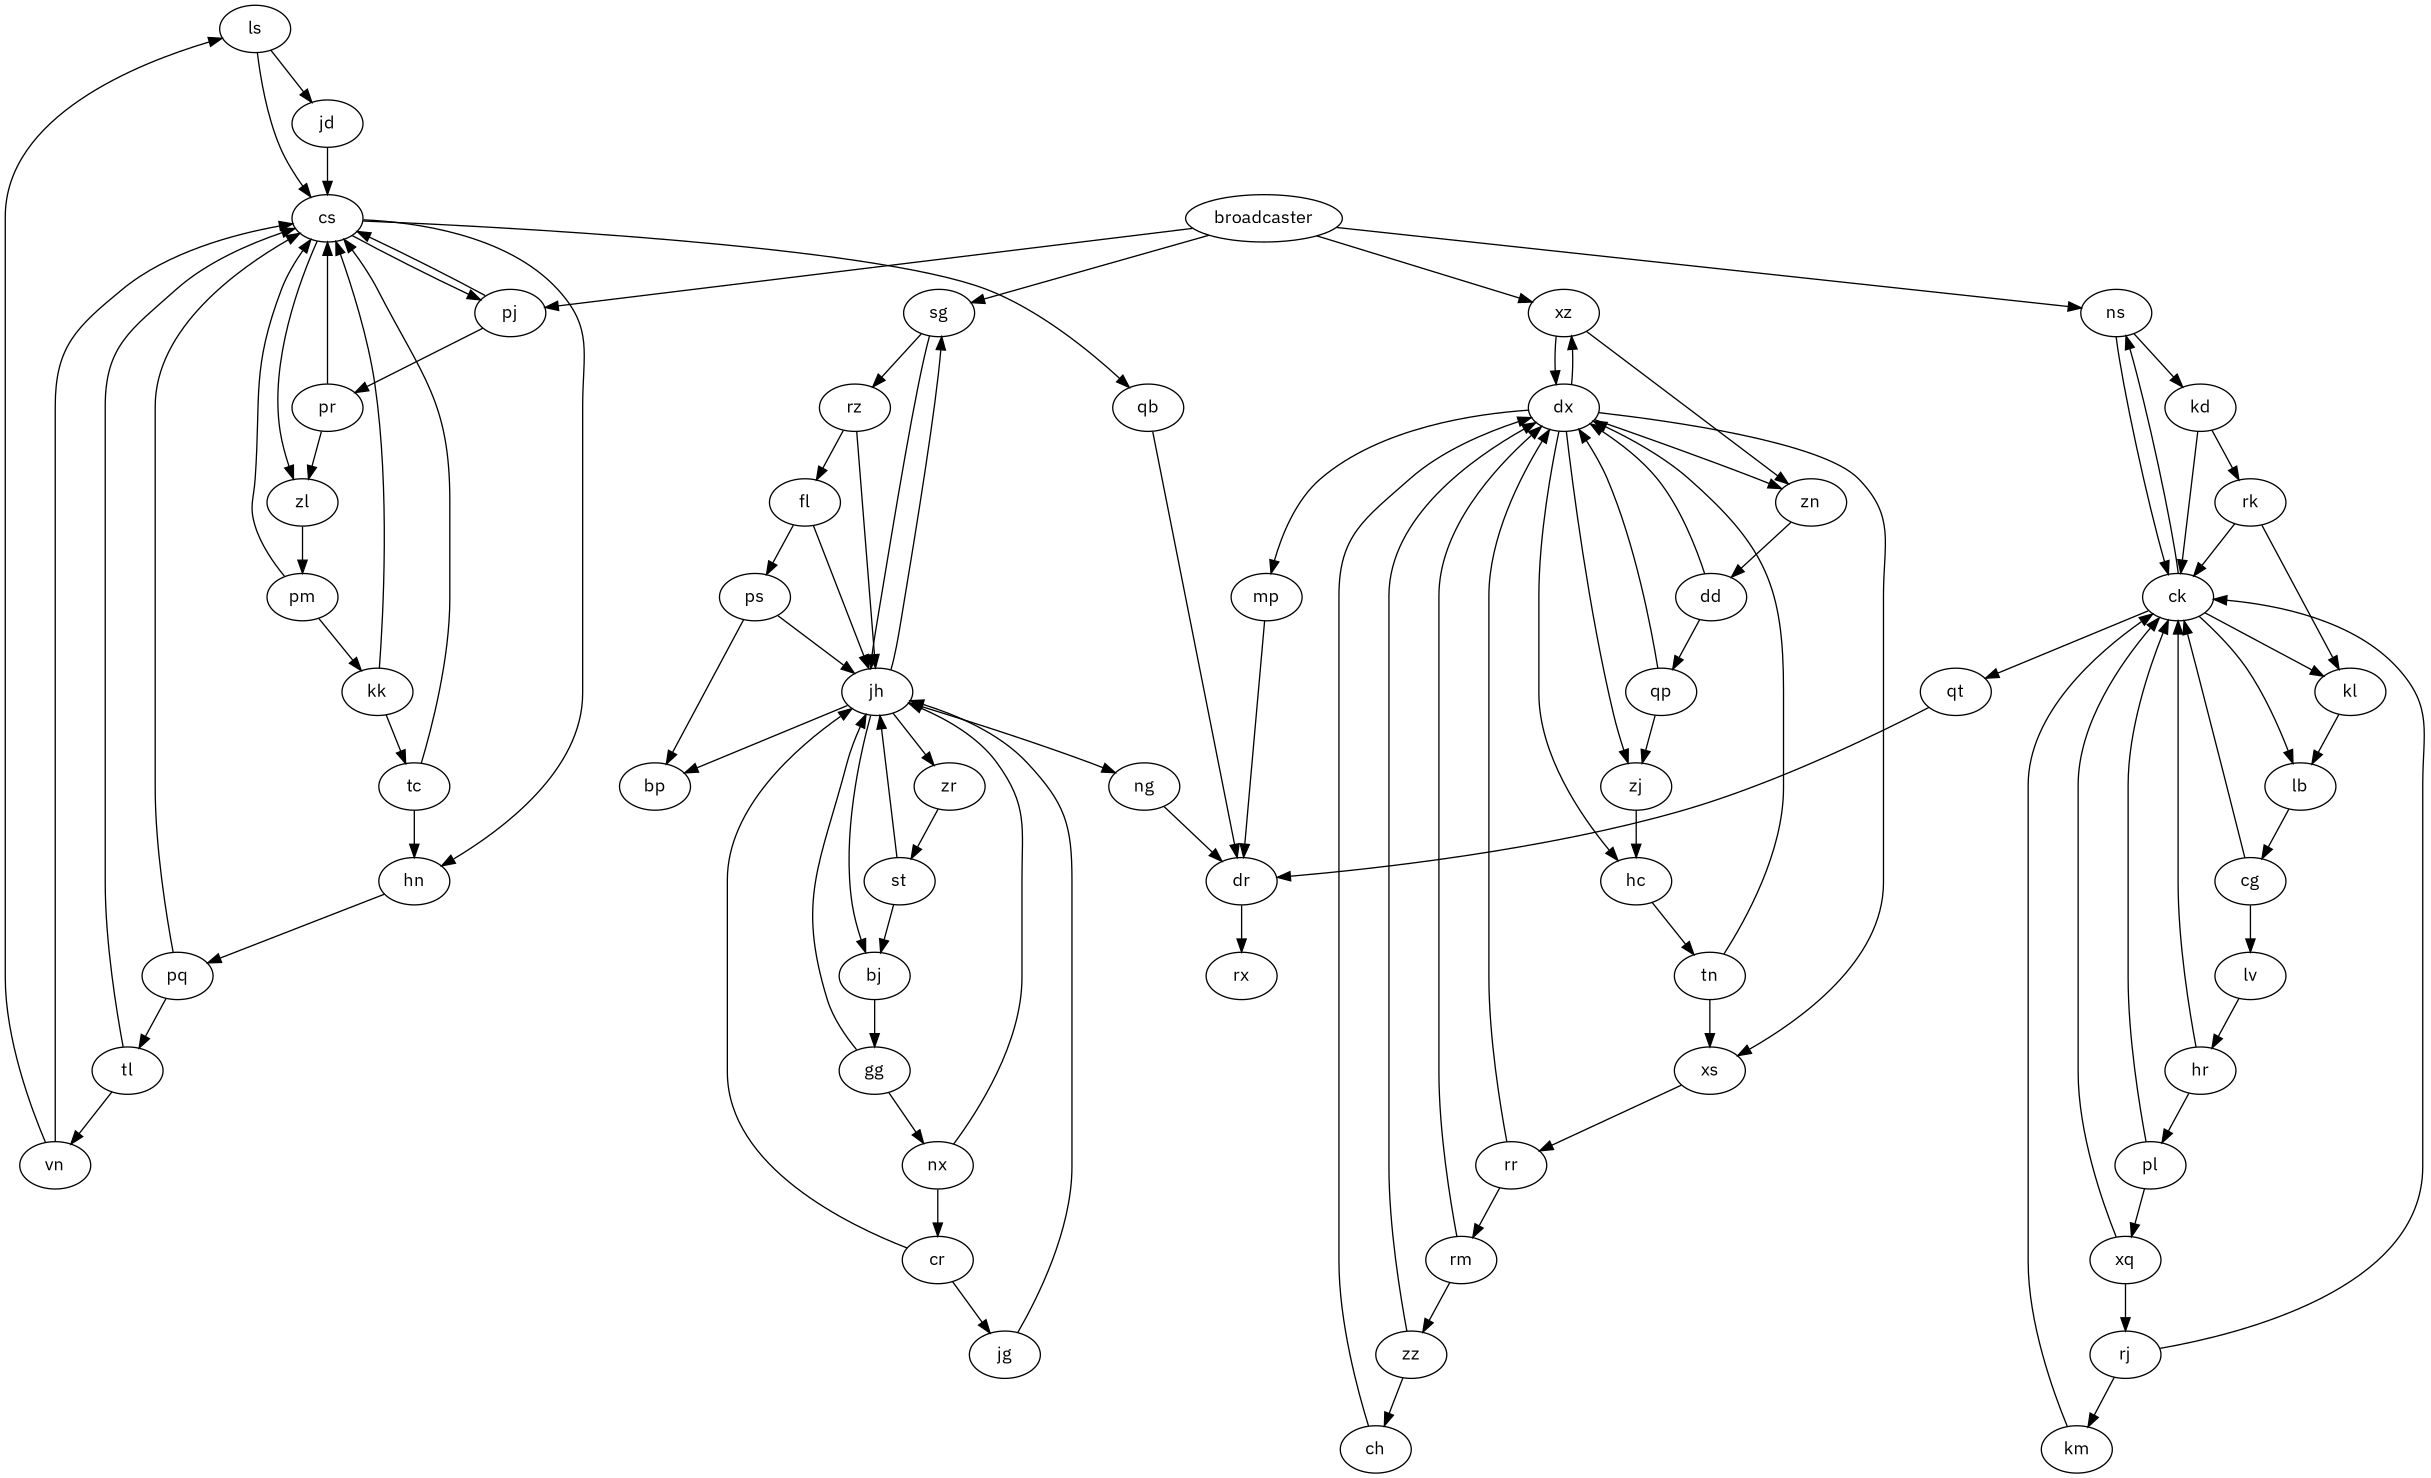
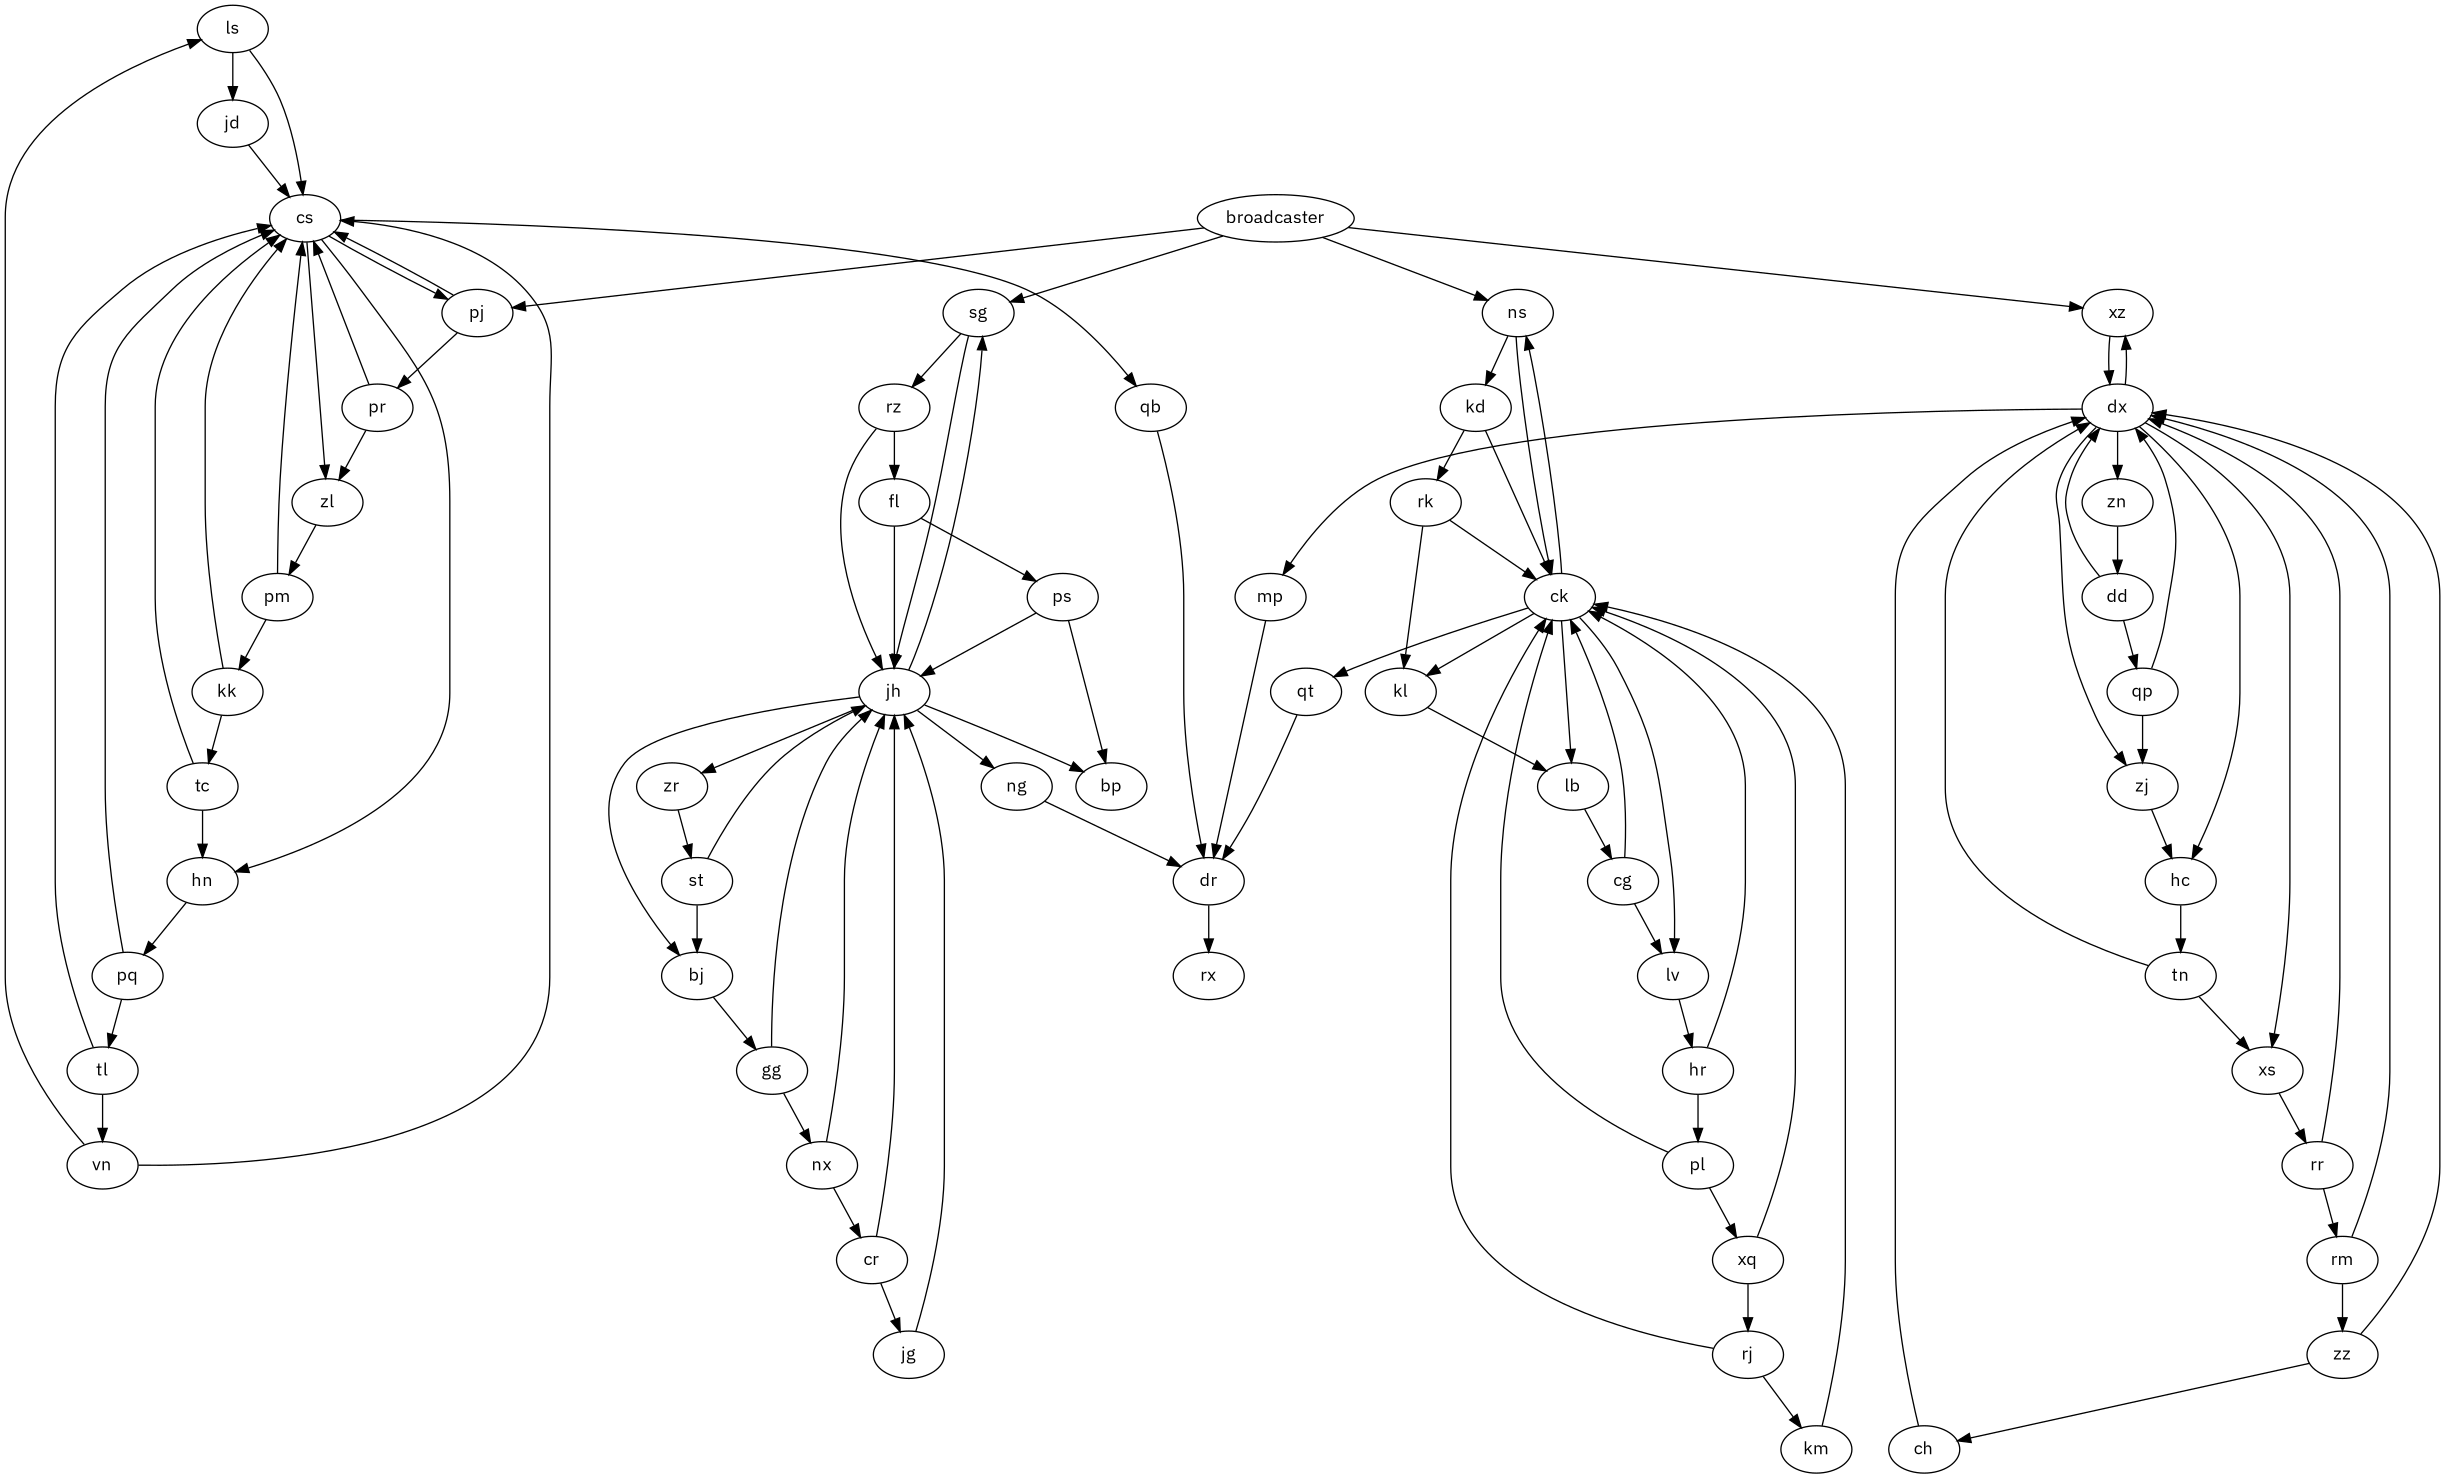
edge "xz" -> "zn": removed
edge "ck" -> "lv": added
